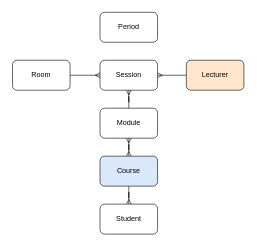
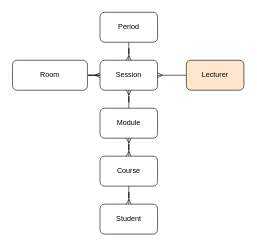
edge "Period" -> "Session": added
node "Room": size 58x30 -> 75x30
node "Course": fillcolor #dae8fc -> #ffffff
